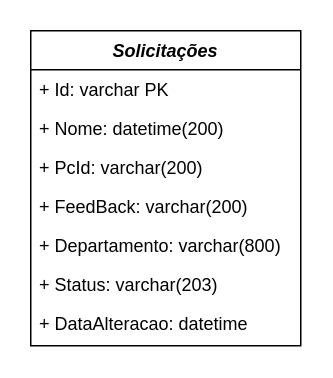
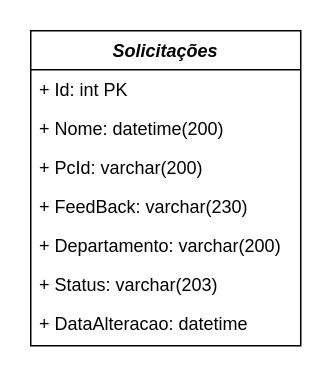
node "+ Id: varchar PK": label "+ Id: varchar PK" -> "+ Id: int PK"
node "+ FeedBack: varchar(200)": label "+ FeedBack: varchar(200)" -> "+ FeedBack: varchar(230)"
node "+ Departamento: varchar(800)": label "+ Departamento: varchar(800)" -> "+ Departamento: varchar(200)"
